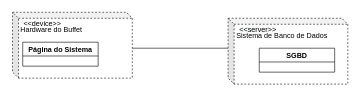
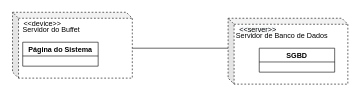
node "Hardware do Buffet": label "Hardware do Buffet" -> "Servidor do Buffet"
node "Sistema de Banco de Dados": label "Sistema de Banco de Dados" -> "Servidor de Banco de Dados"
